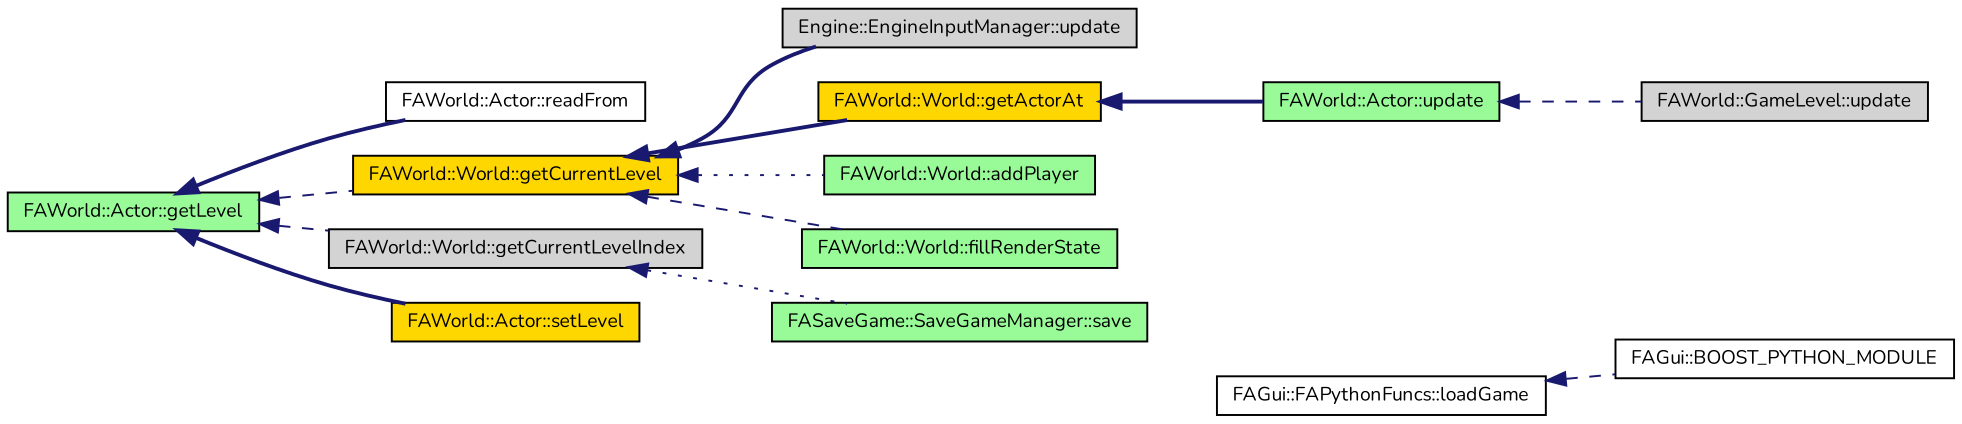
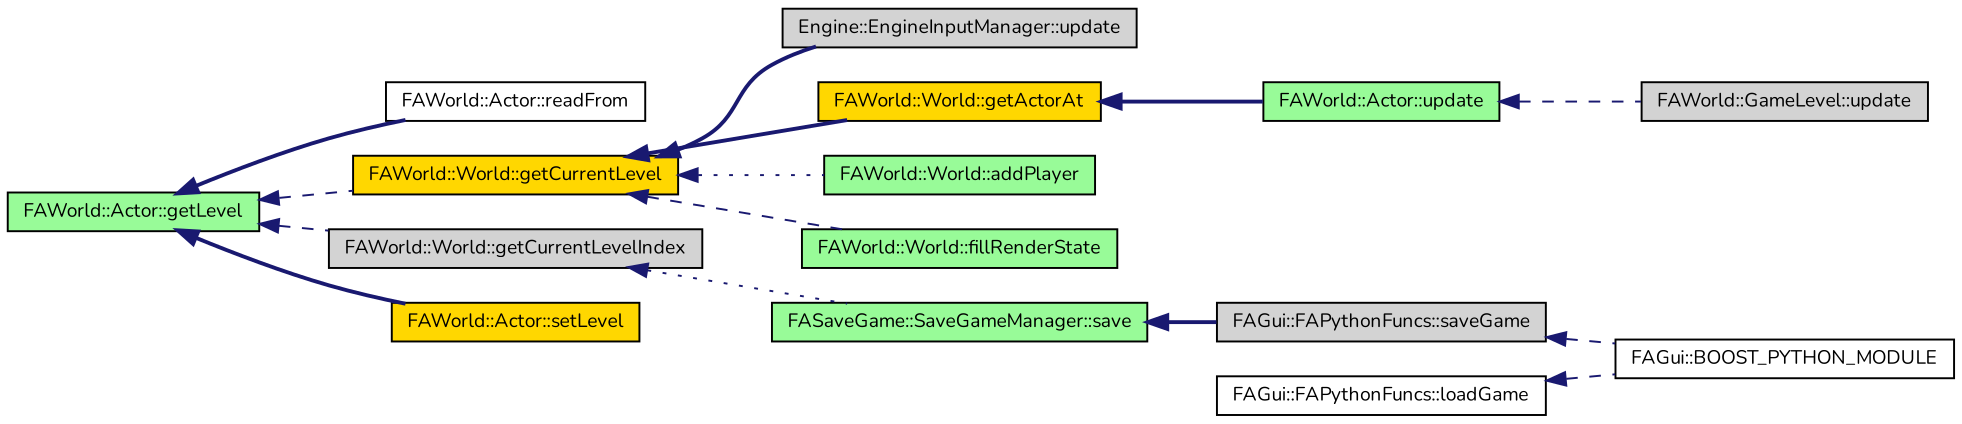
node "FAGui::FAPythonFuncs::saveGame": added
